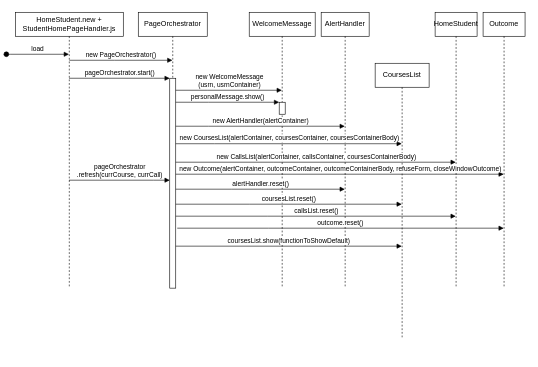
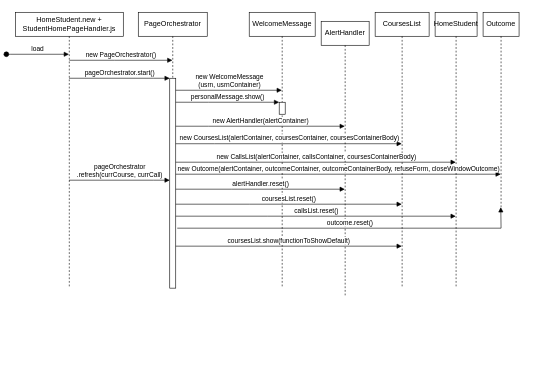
node "AlertHandler": moved (345, 150) -> (345, 159)
node "Outcome": size 42x276 -> 36x195
node "CoursesList": moved (402, 201) -> (402, 150)
